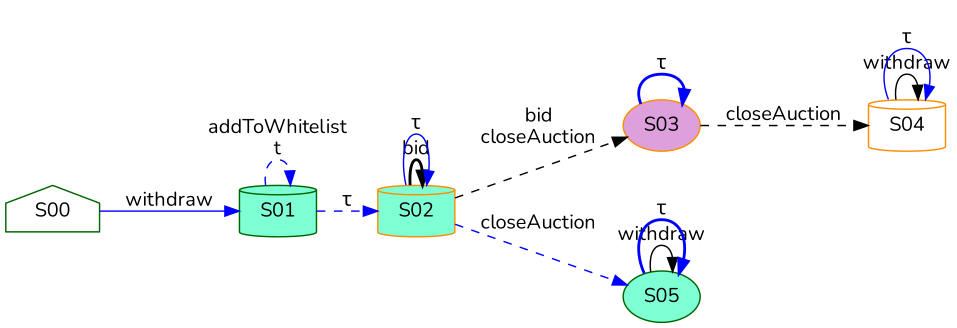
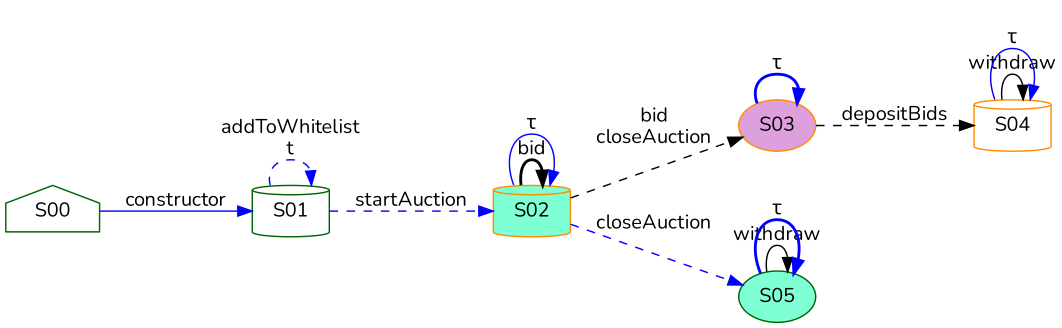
edge "S03" -> "S04": label "closeAuction" -> "depositBids"
edge "S00" -> "S01": label "withdraw" -> "constructor"
edge "S01" -> "S02": label "τ" -> "startAuction"
node "S01": fillcolor aquamarine -> white
